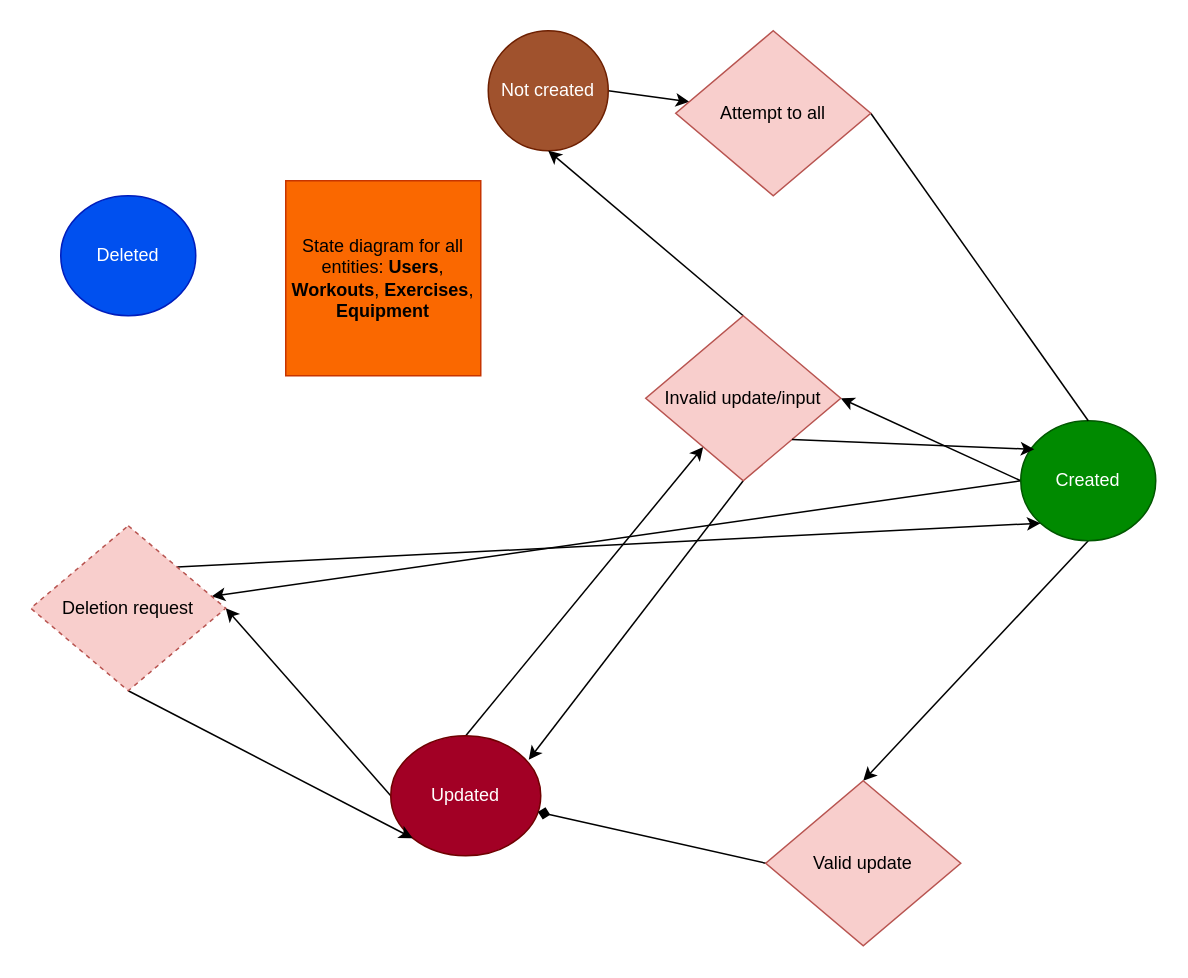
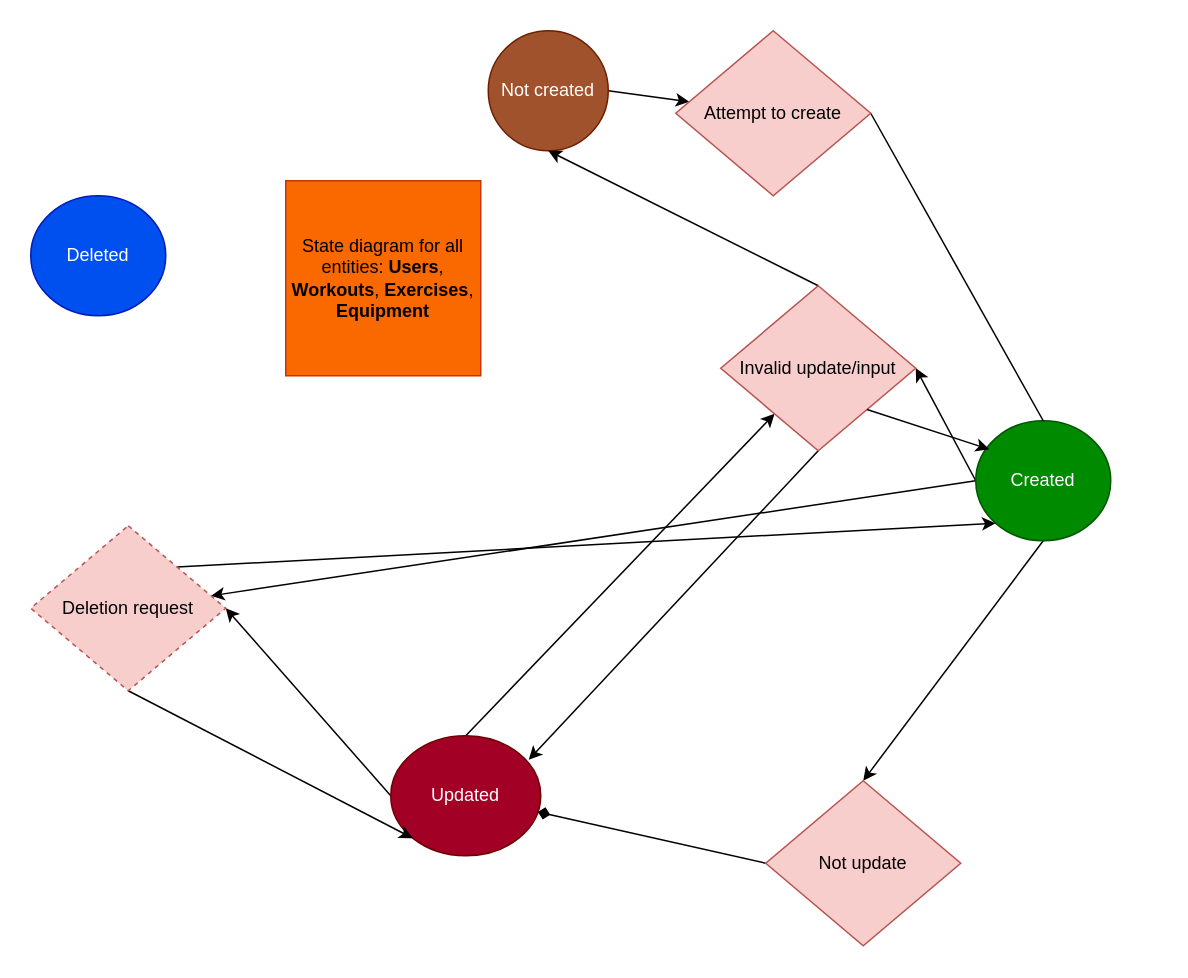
node "Attempt to all": label "Attempt to all" -> "Attempt to create"
node "Deleted": moved (128, 256) -> (98, 256)
node "Invalid update/input": moved (743, 398) -> (818, 368)
node "Created": moved (1088, 481) -> (1043, 481)
node "Valid update": label "Valid update" -> "Not update"
